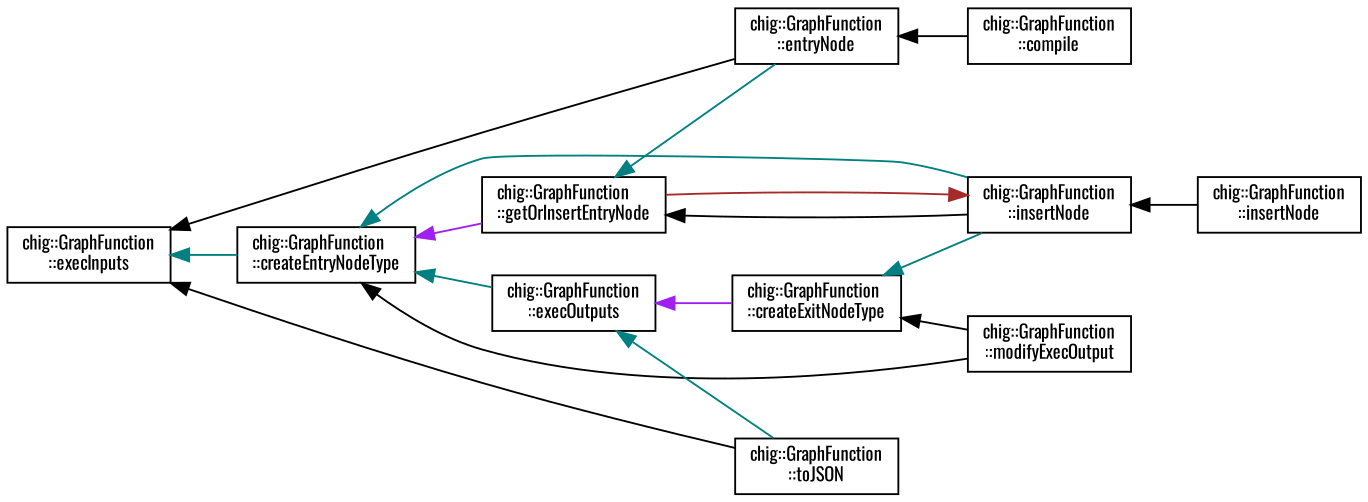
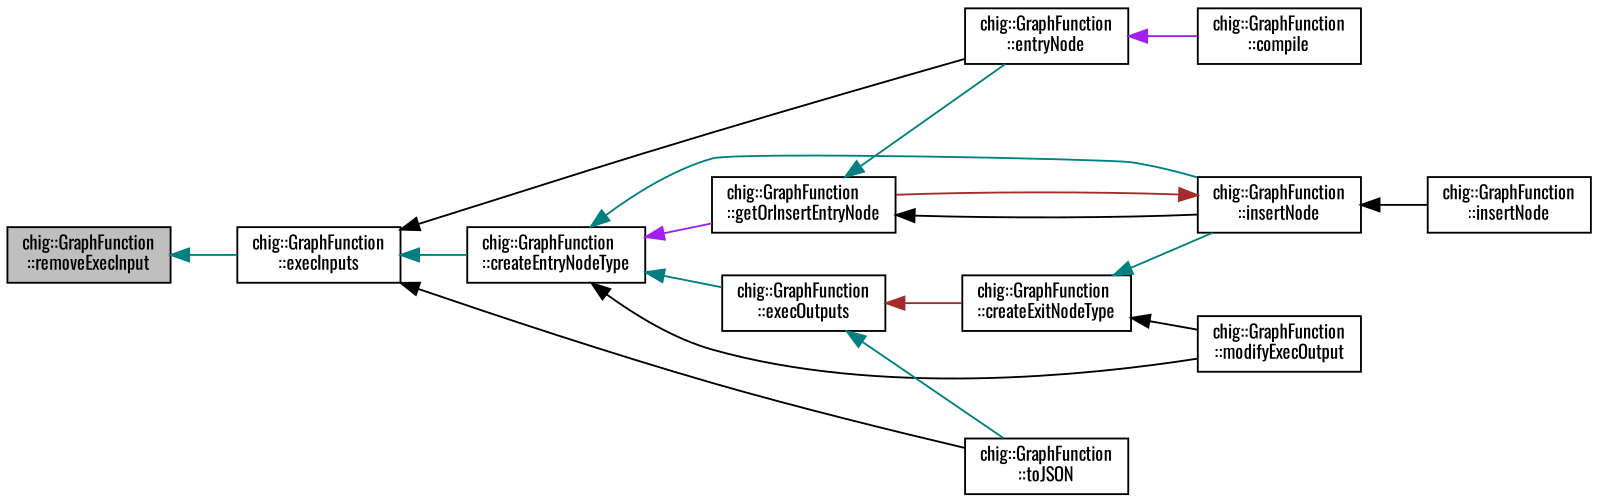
edge "chig::GraphFunction ::compile" -> "chig::GraphFunction ::entryNode": color black -> purple
node "chig::GraphFunction ::removeExecInput": added
edge "chig::GraphFunction ::createExitNodeType" -> "chig::GraphFunction ::execOutputs": color purple -> brown
